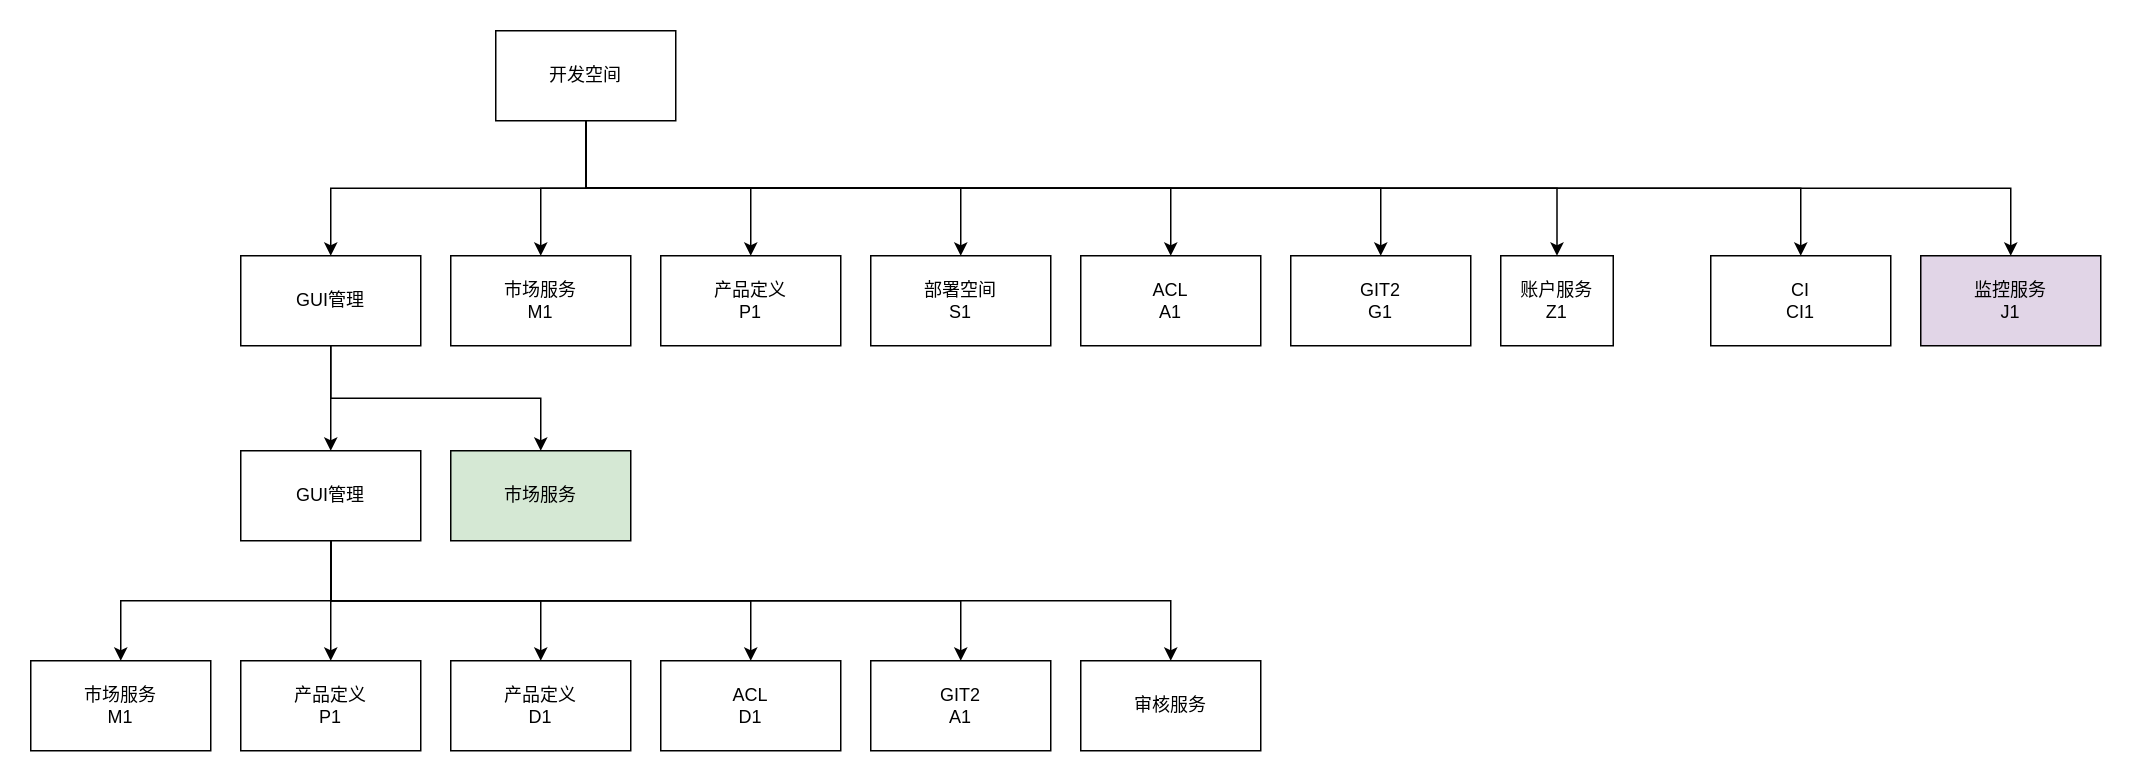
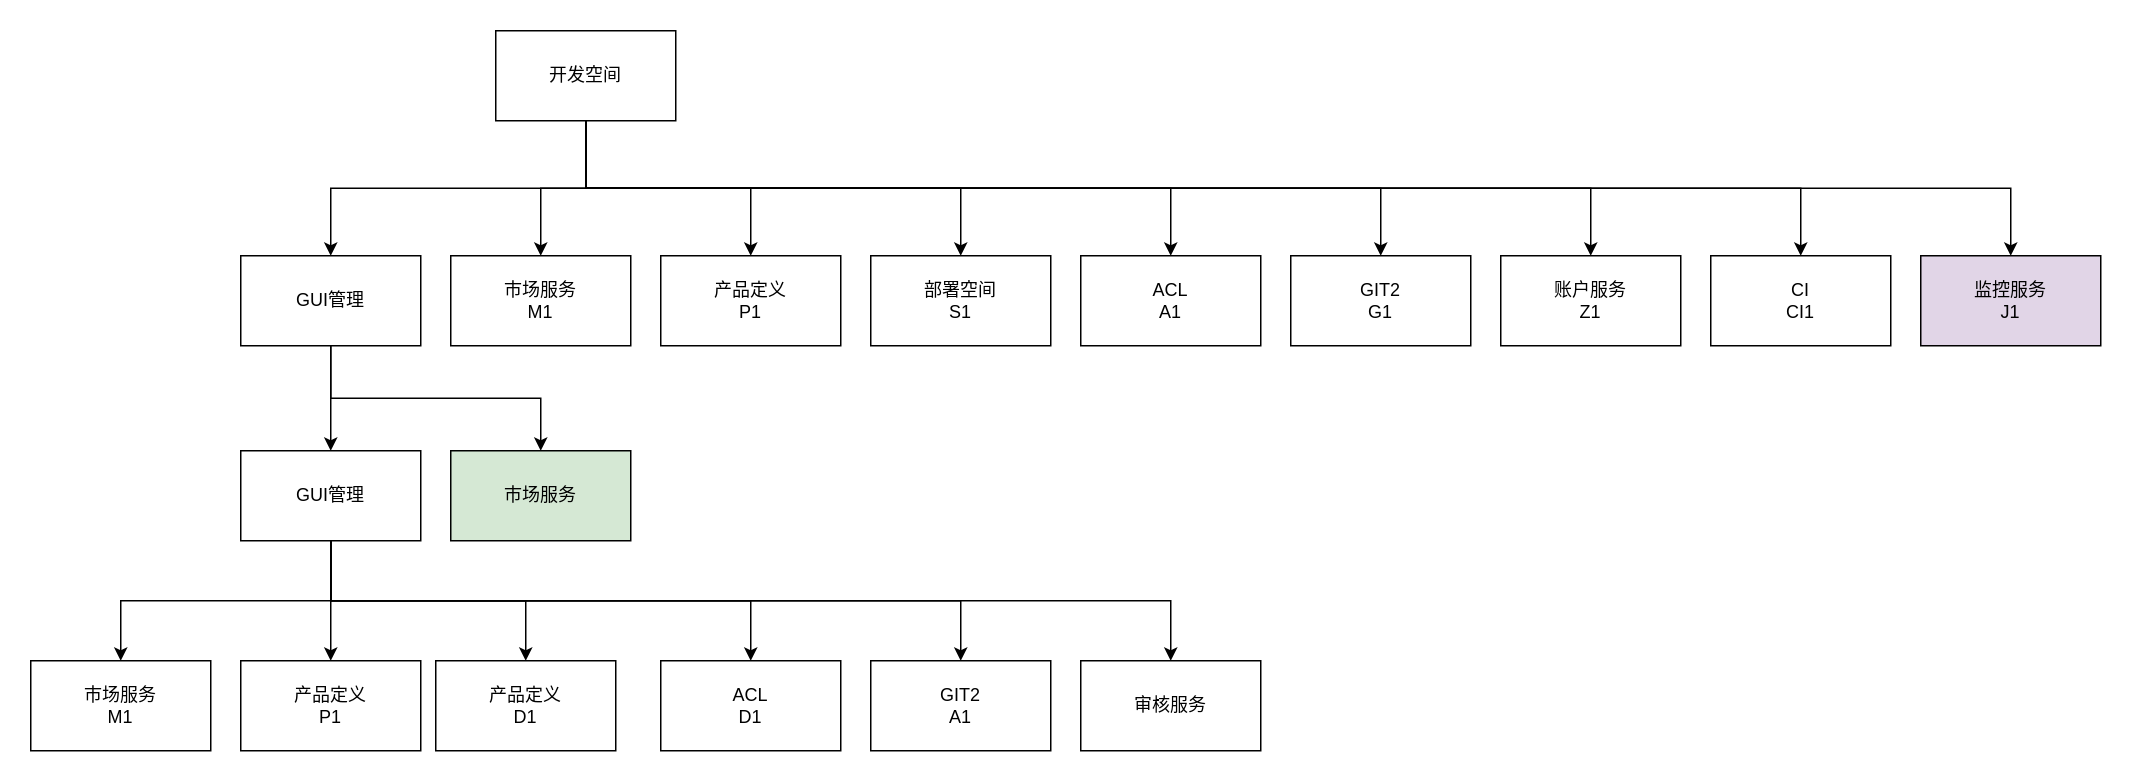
node "账户服务 Z1": size 113x90 -> 180x90
node "产品定义 D1": moved (541, 706) -> (526, 706)
